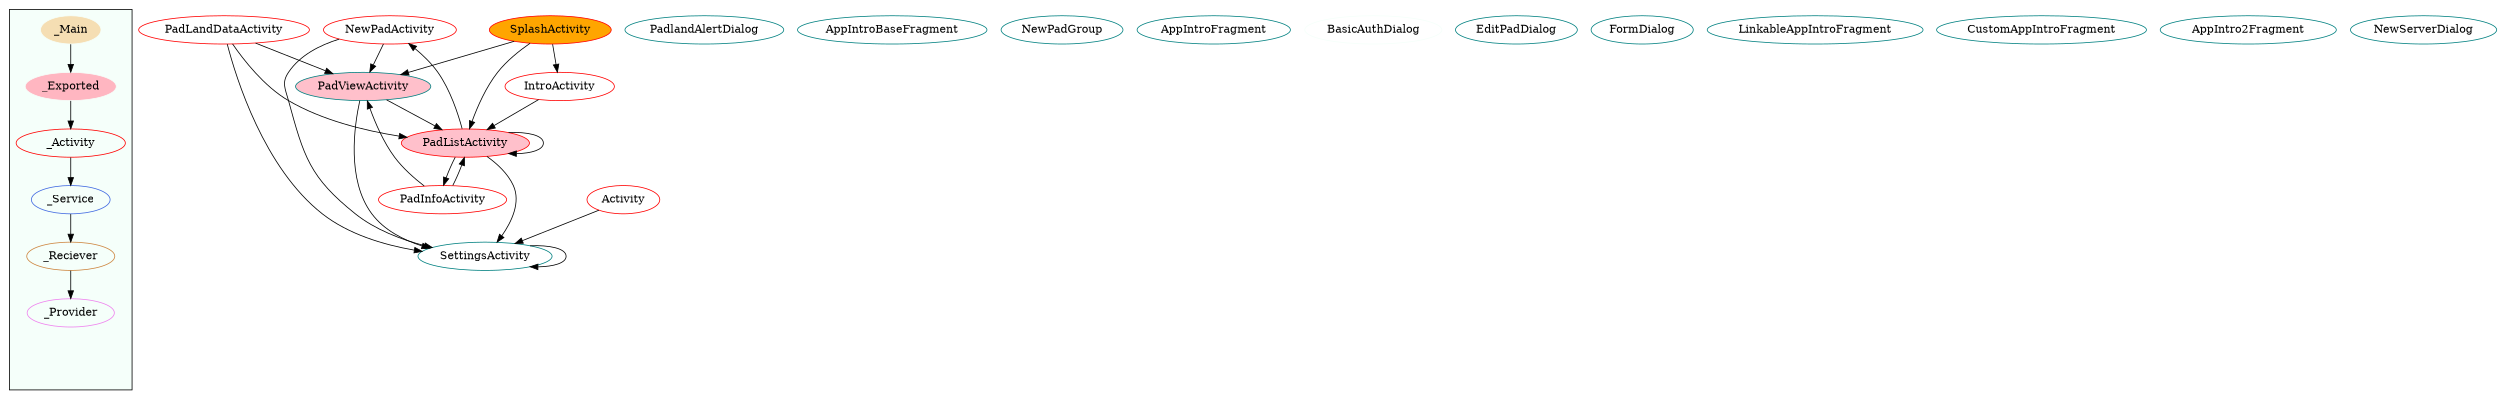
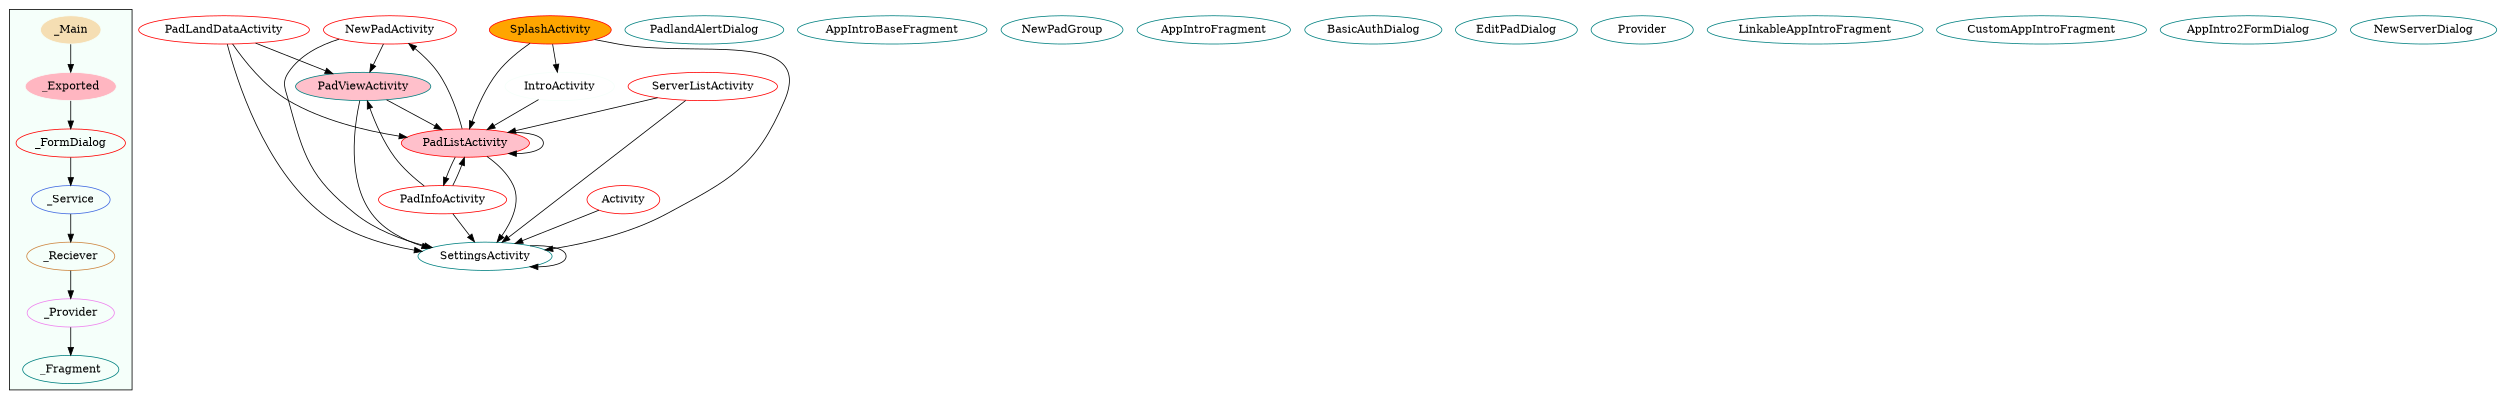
node "BasicAuthDialog": color mintcream -> teal
node "FormDialog": label "FormDialog" -> "Provider"
node "AppIntro2Fragment": label "AppIntro2Fragment" -> "AppIntro2FormDialog"
edge "SplashActivity" -> "PadViewActivity": now "SplashActivity" -> "SettingsActivity"
node "IntroActivity": color red -> mintcream
node "ServerListActivity": added
node "_Activity": label "_Activity" -> "_FormDialog"
edge "PadInfoActivity" -> "SettingsActivity": added
node "_Fragment": added
